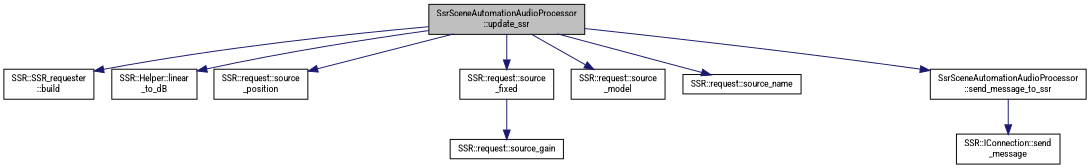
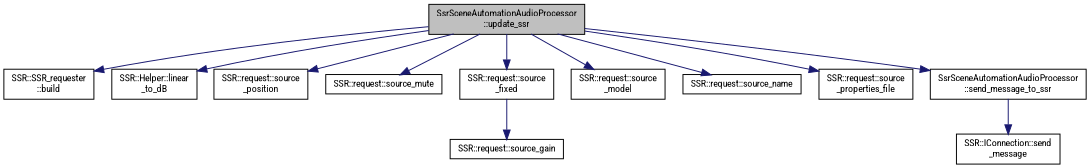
node "SSR::request::source_mute": added
node "SSR::request::source _properties_file": added
